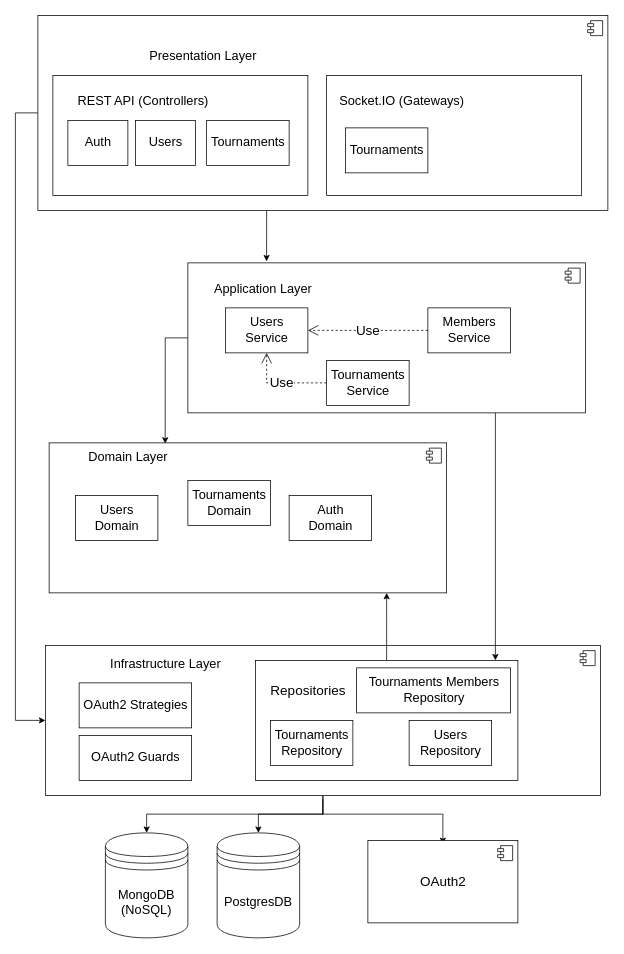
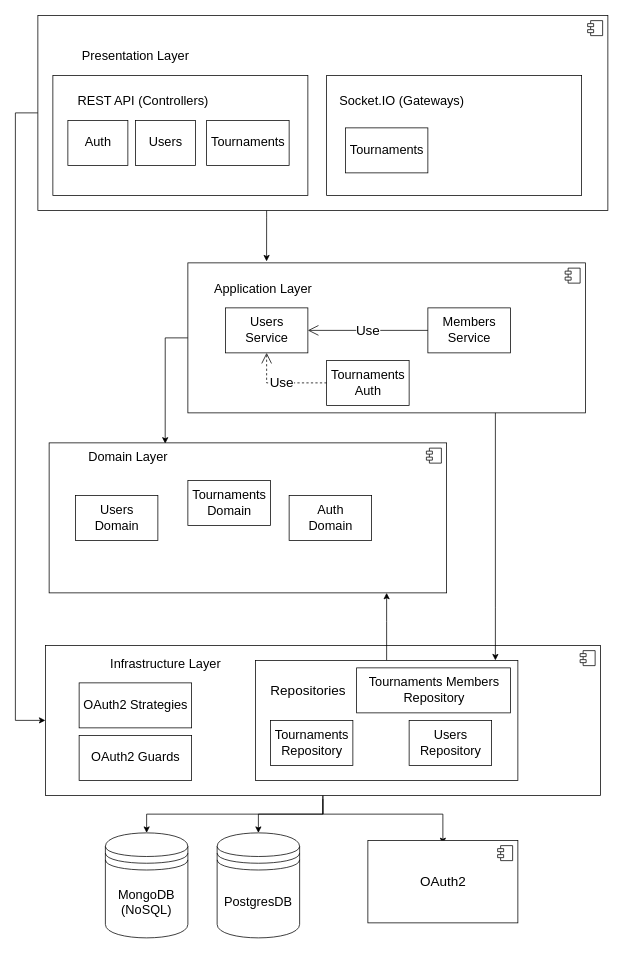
node "Presentation Layer": moved (203, 57) -> (135, 57)
edge "Members Service" -> "Users Service": style dashed -> solid
node "Tournaments Service": label "Tournaments Service" -> "Tournaments Auth"
